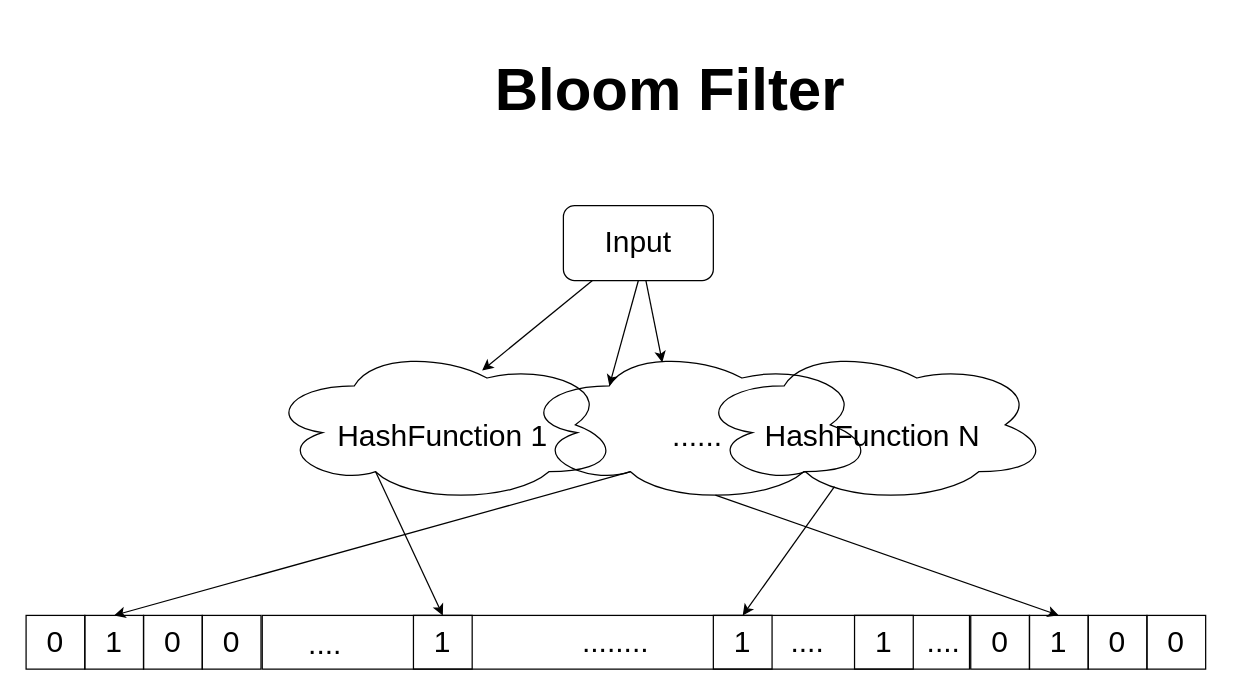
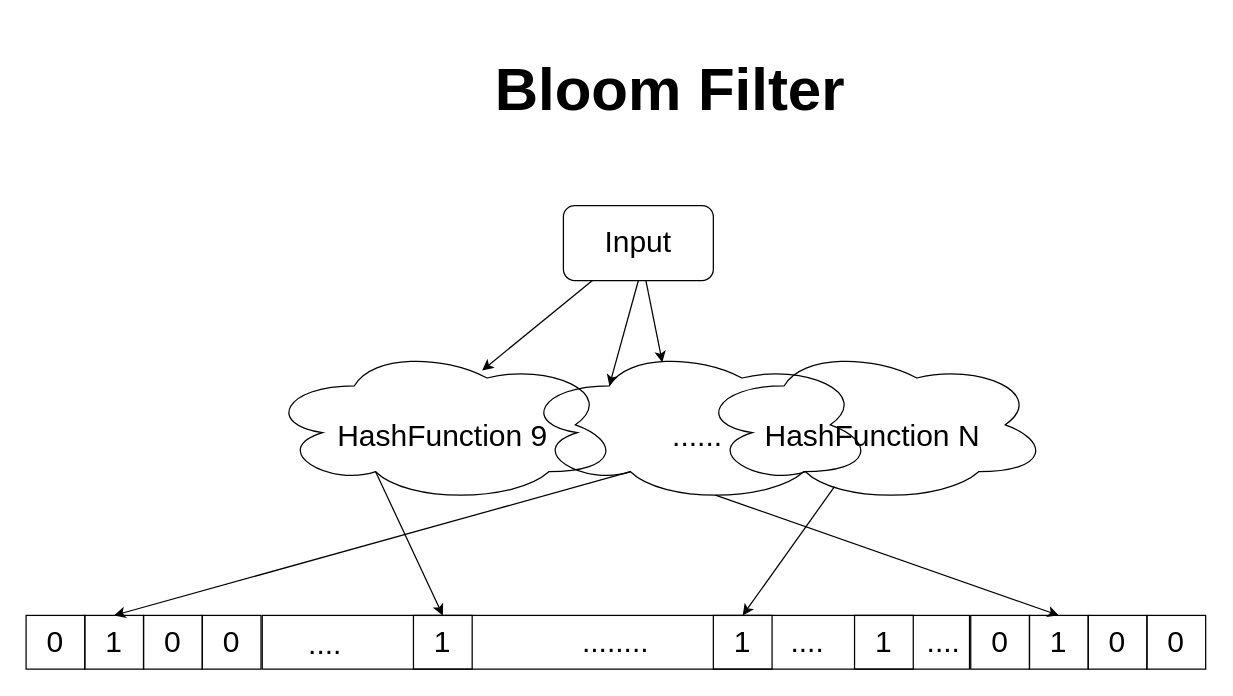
node "HashFunction 1": label "HashFunction 1" -> "HashFunction 9"
